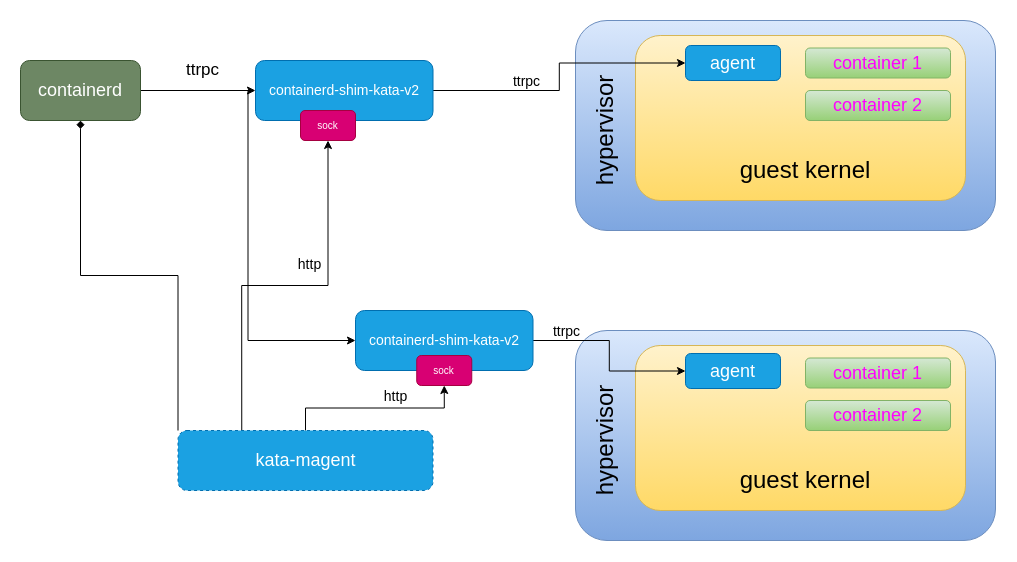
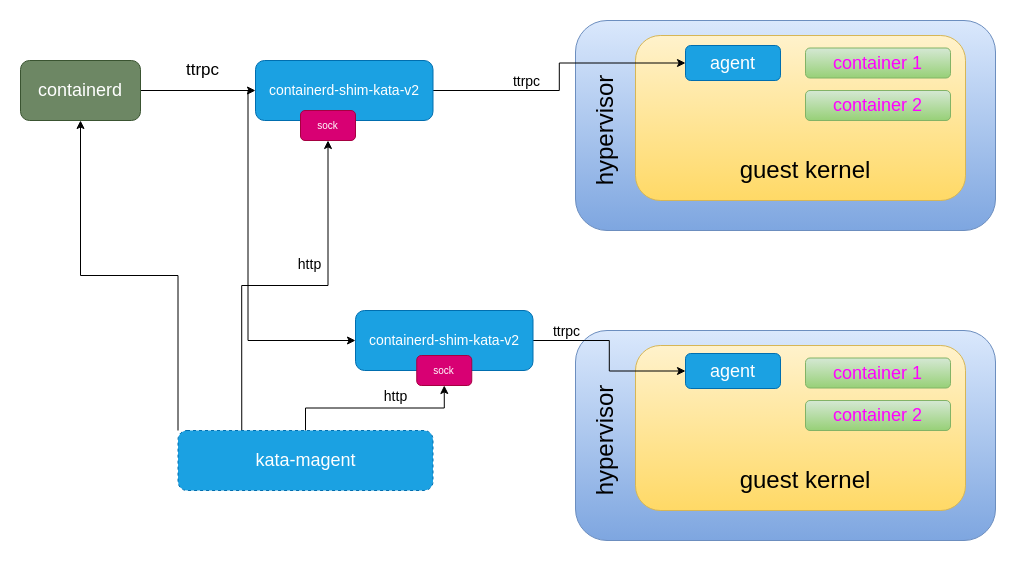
edge "kata-magent" -> "containerd": arrowhead diamond -> classic
